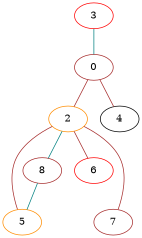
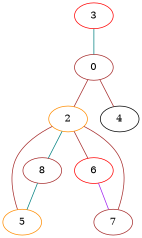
edge "6" -- "7": added
